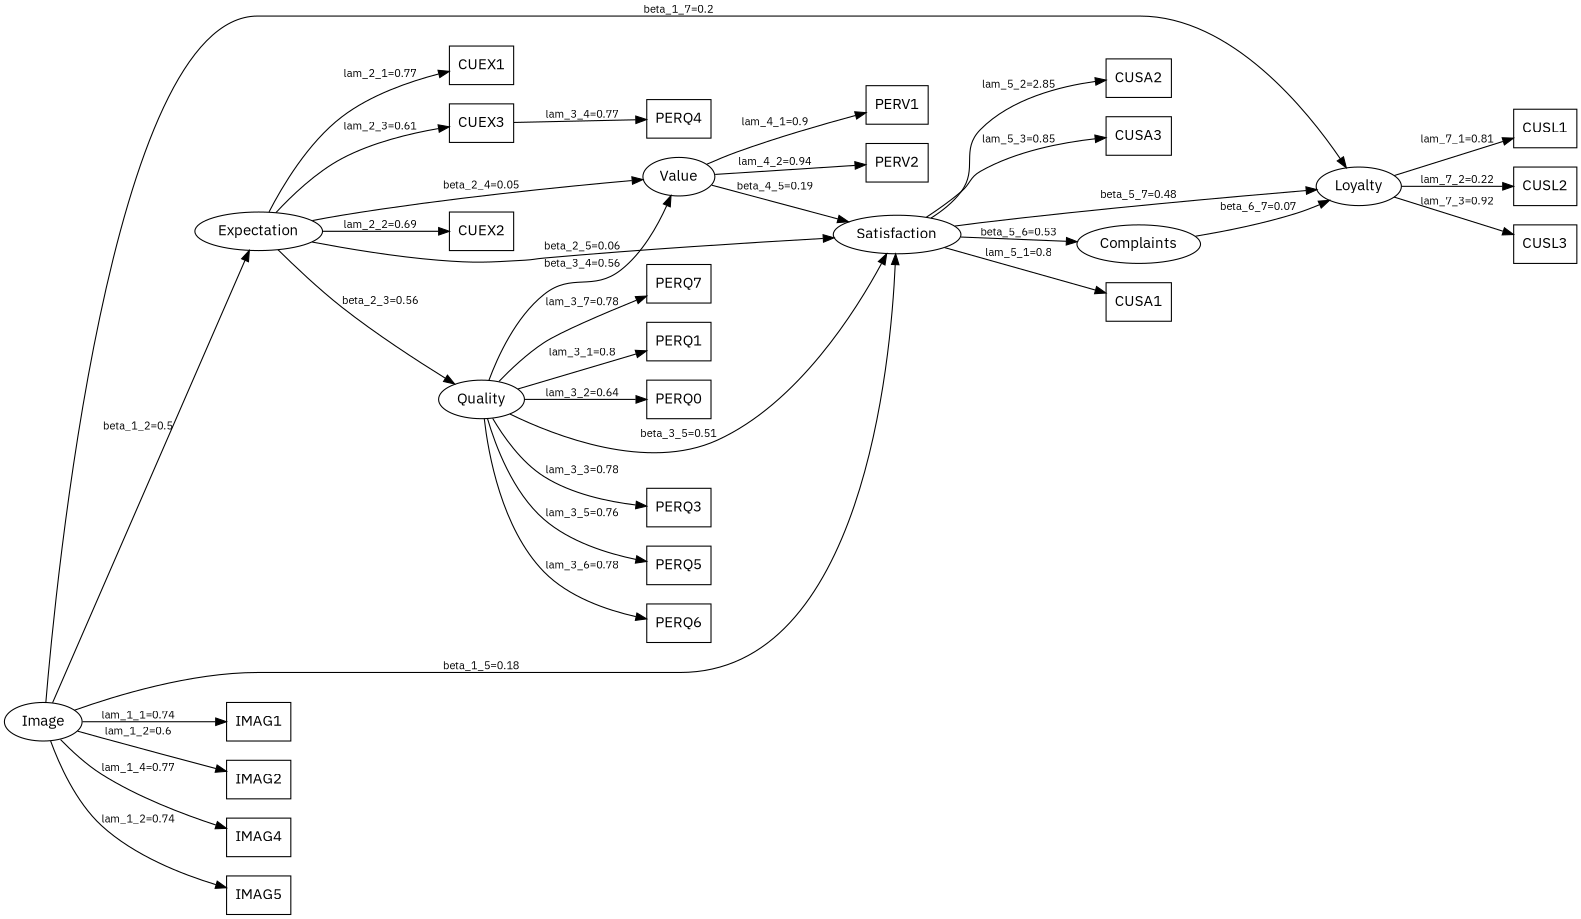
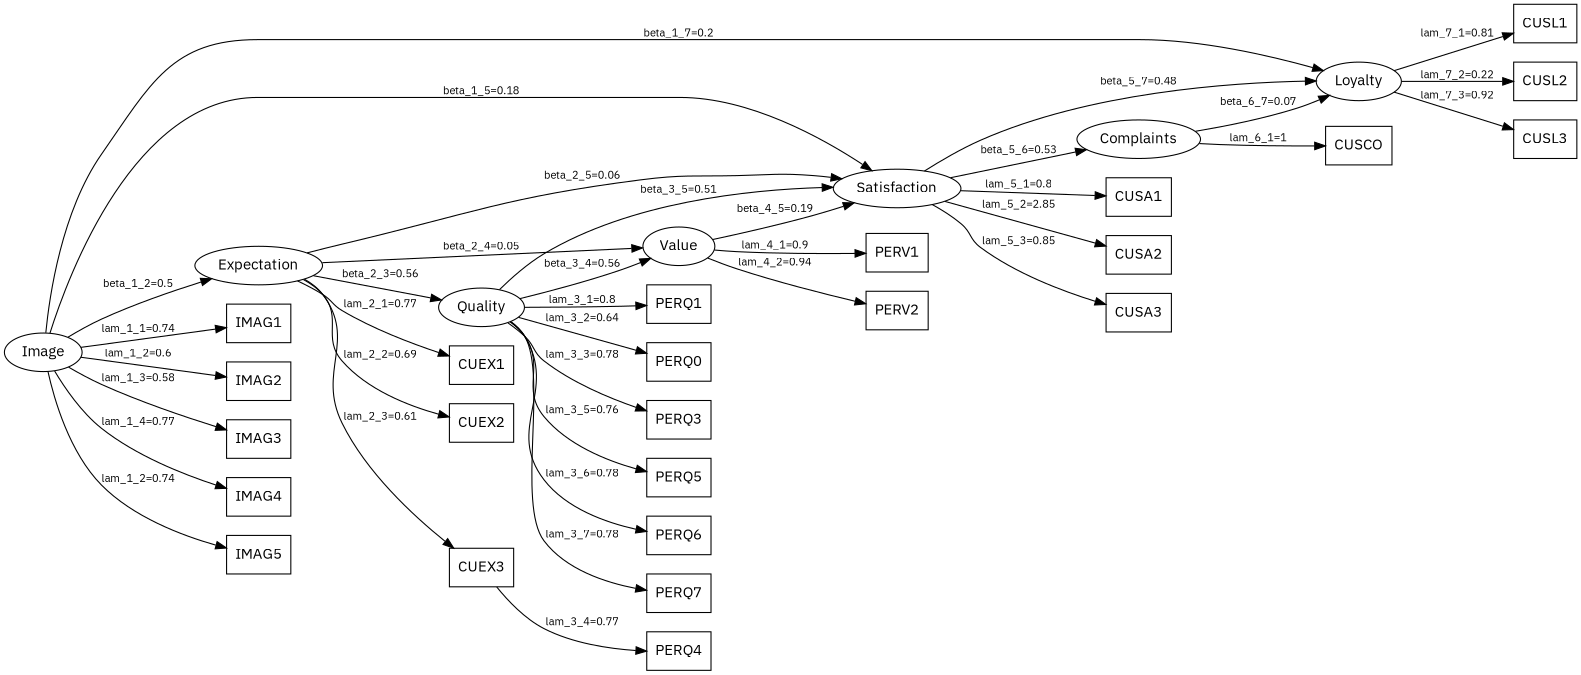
node "CUSCO": added
node "IMAG3": added
